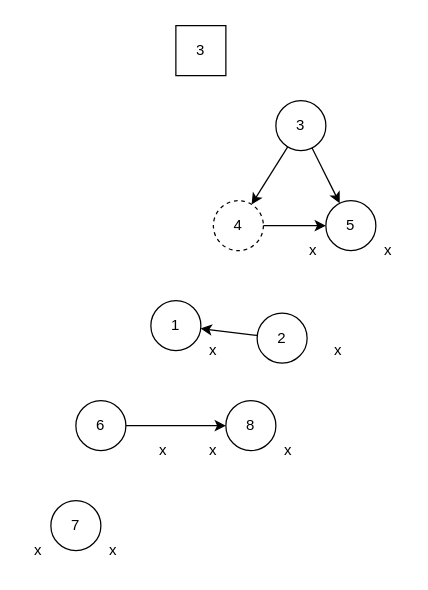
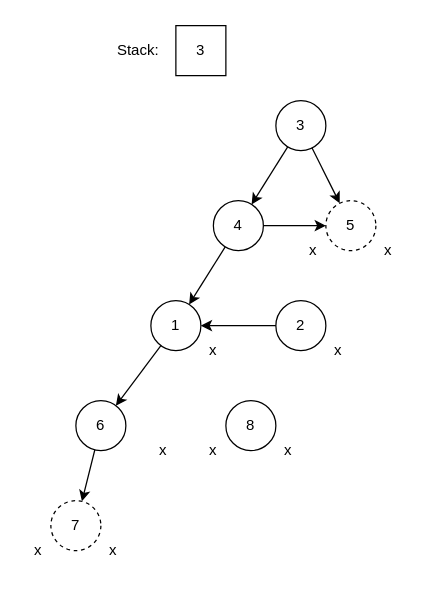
node "Stack:": added
node "4": style dashed -> solid
node "5": style solid -> dashed
edge "4" -> "1": added
node "2": moved (282, 338) -> (301, 326)
edge "1" -> "6": added
edge "6" -> "8": now "6" -> "7"
node "7": style solid -> dashed
